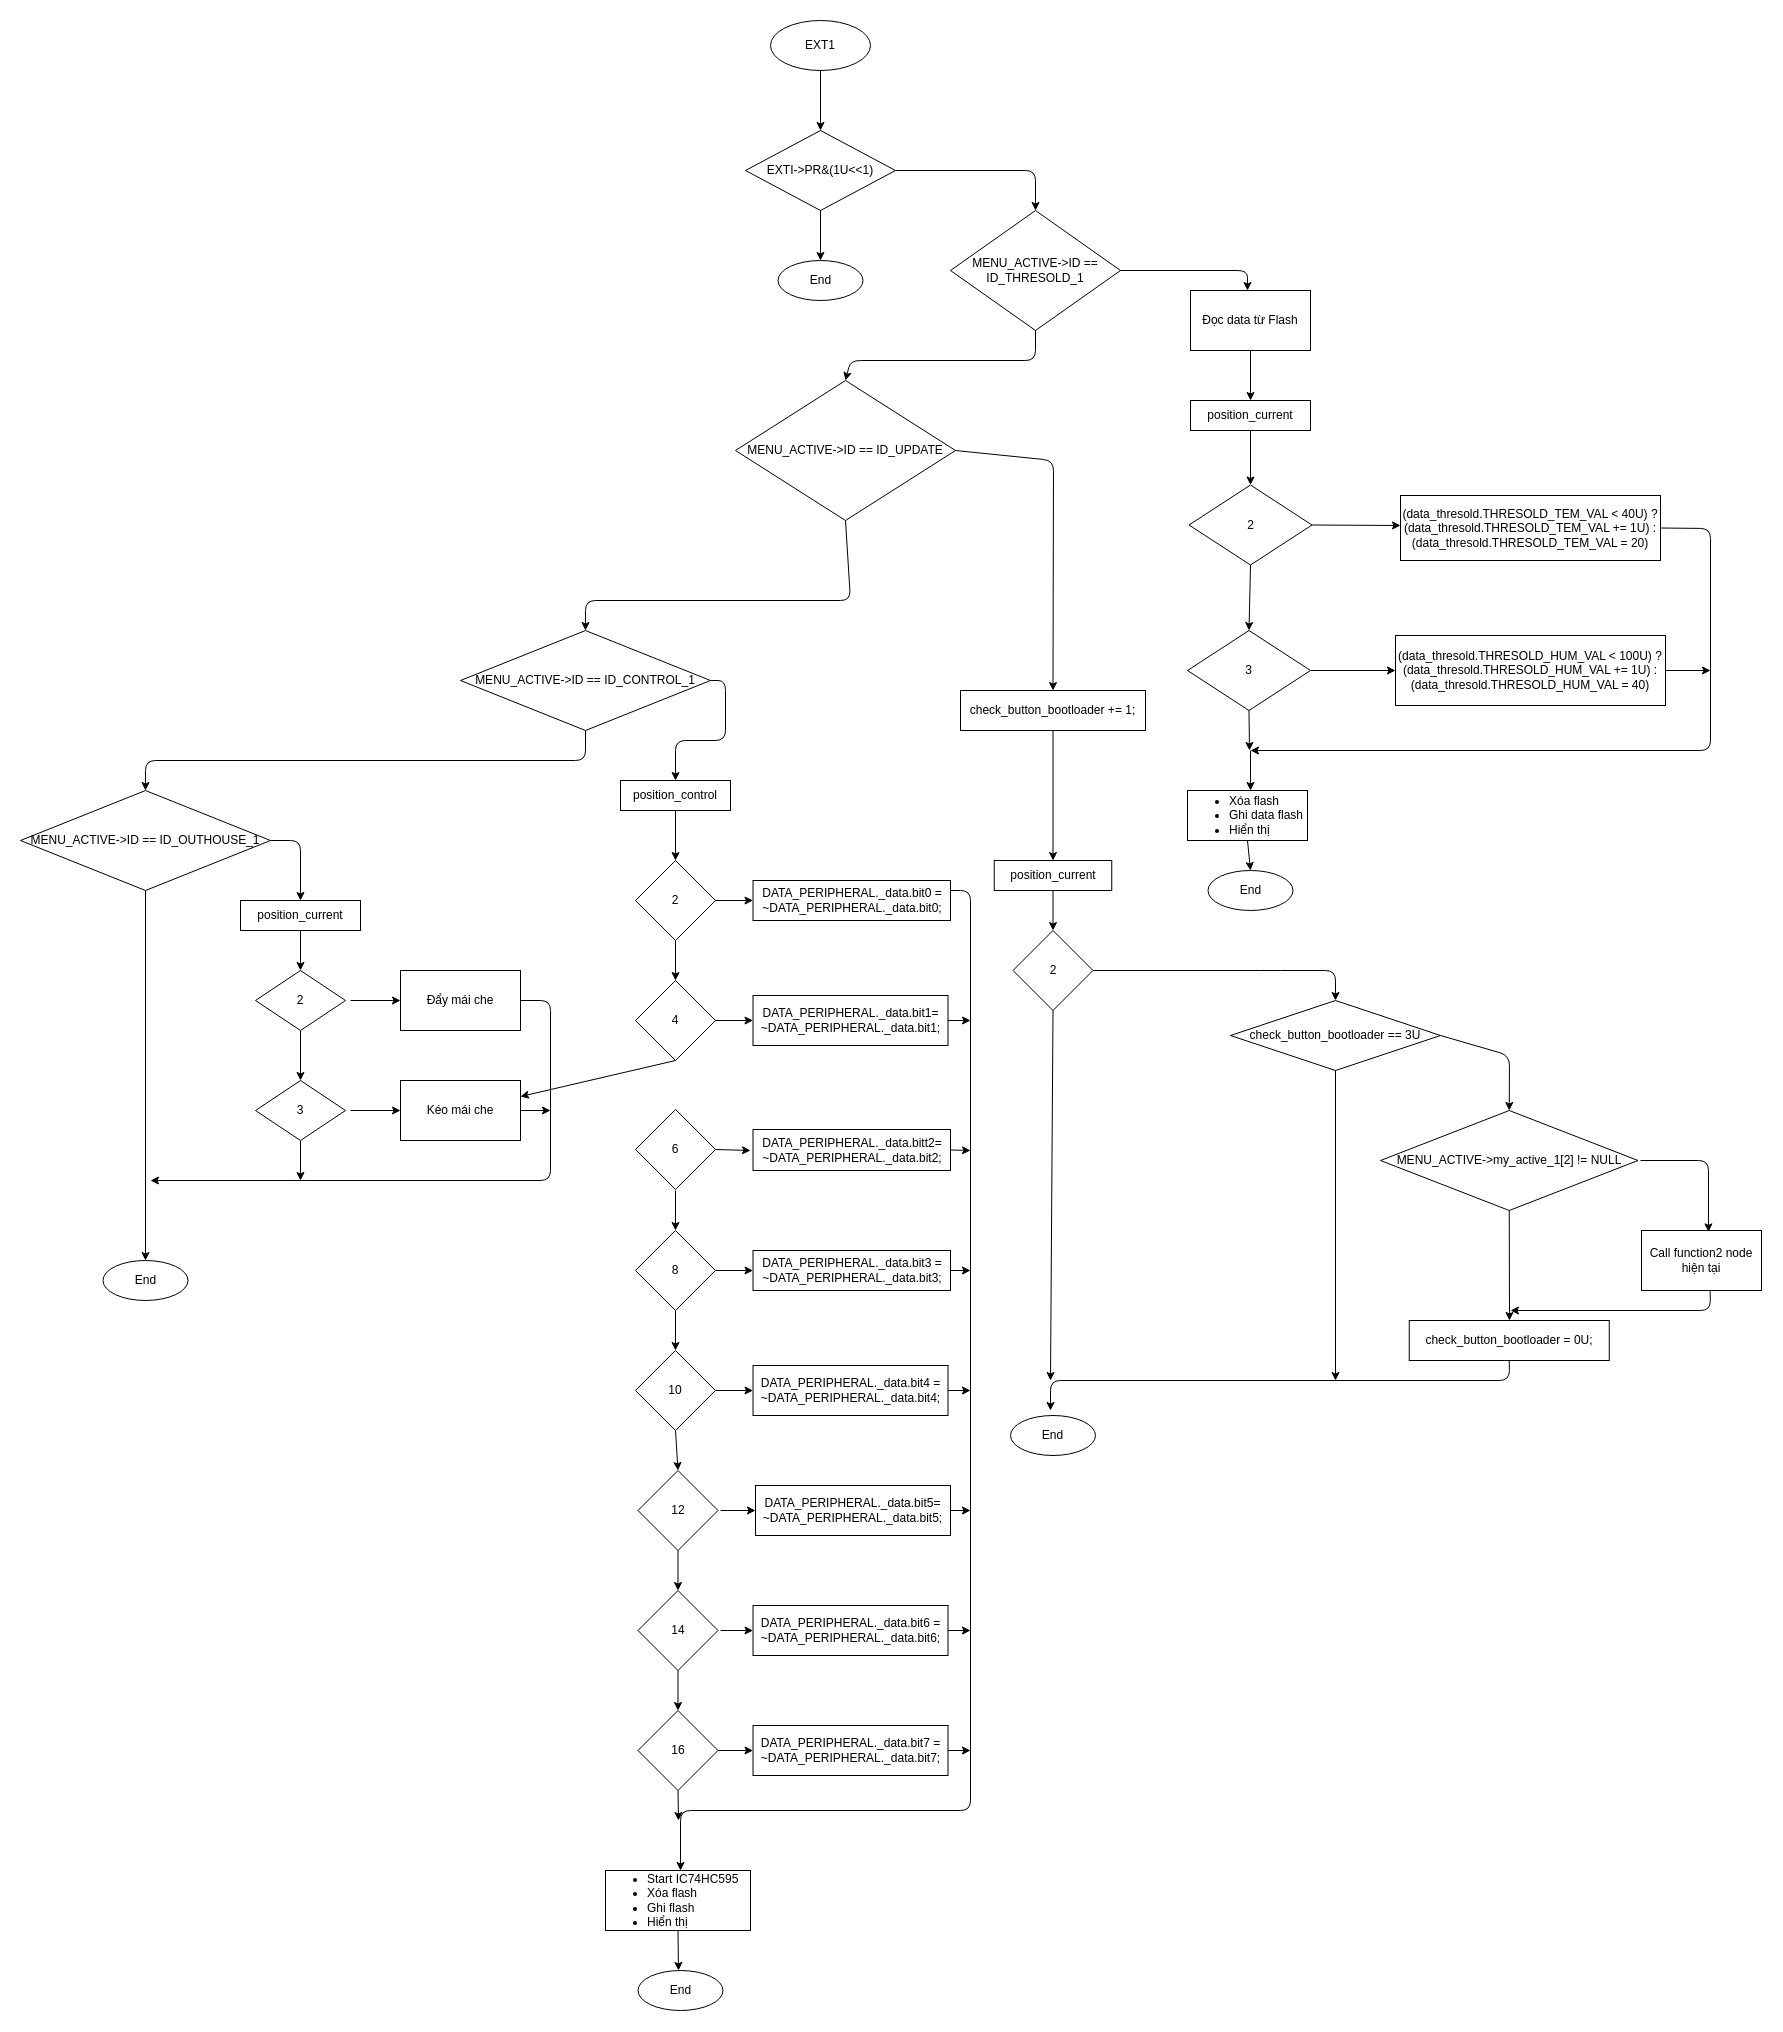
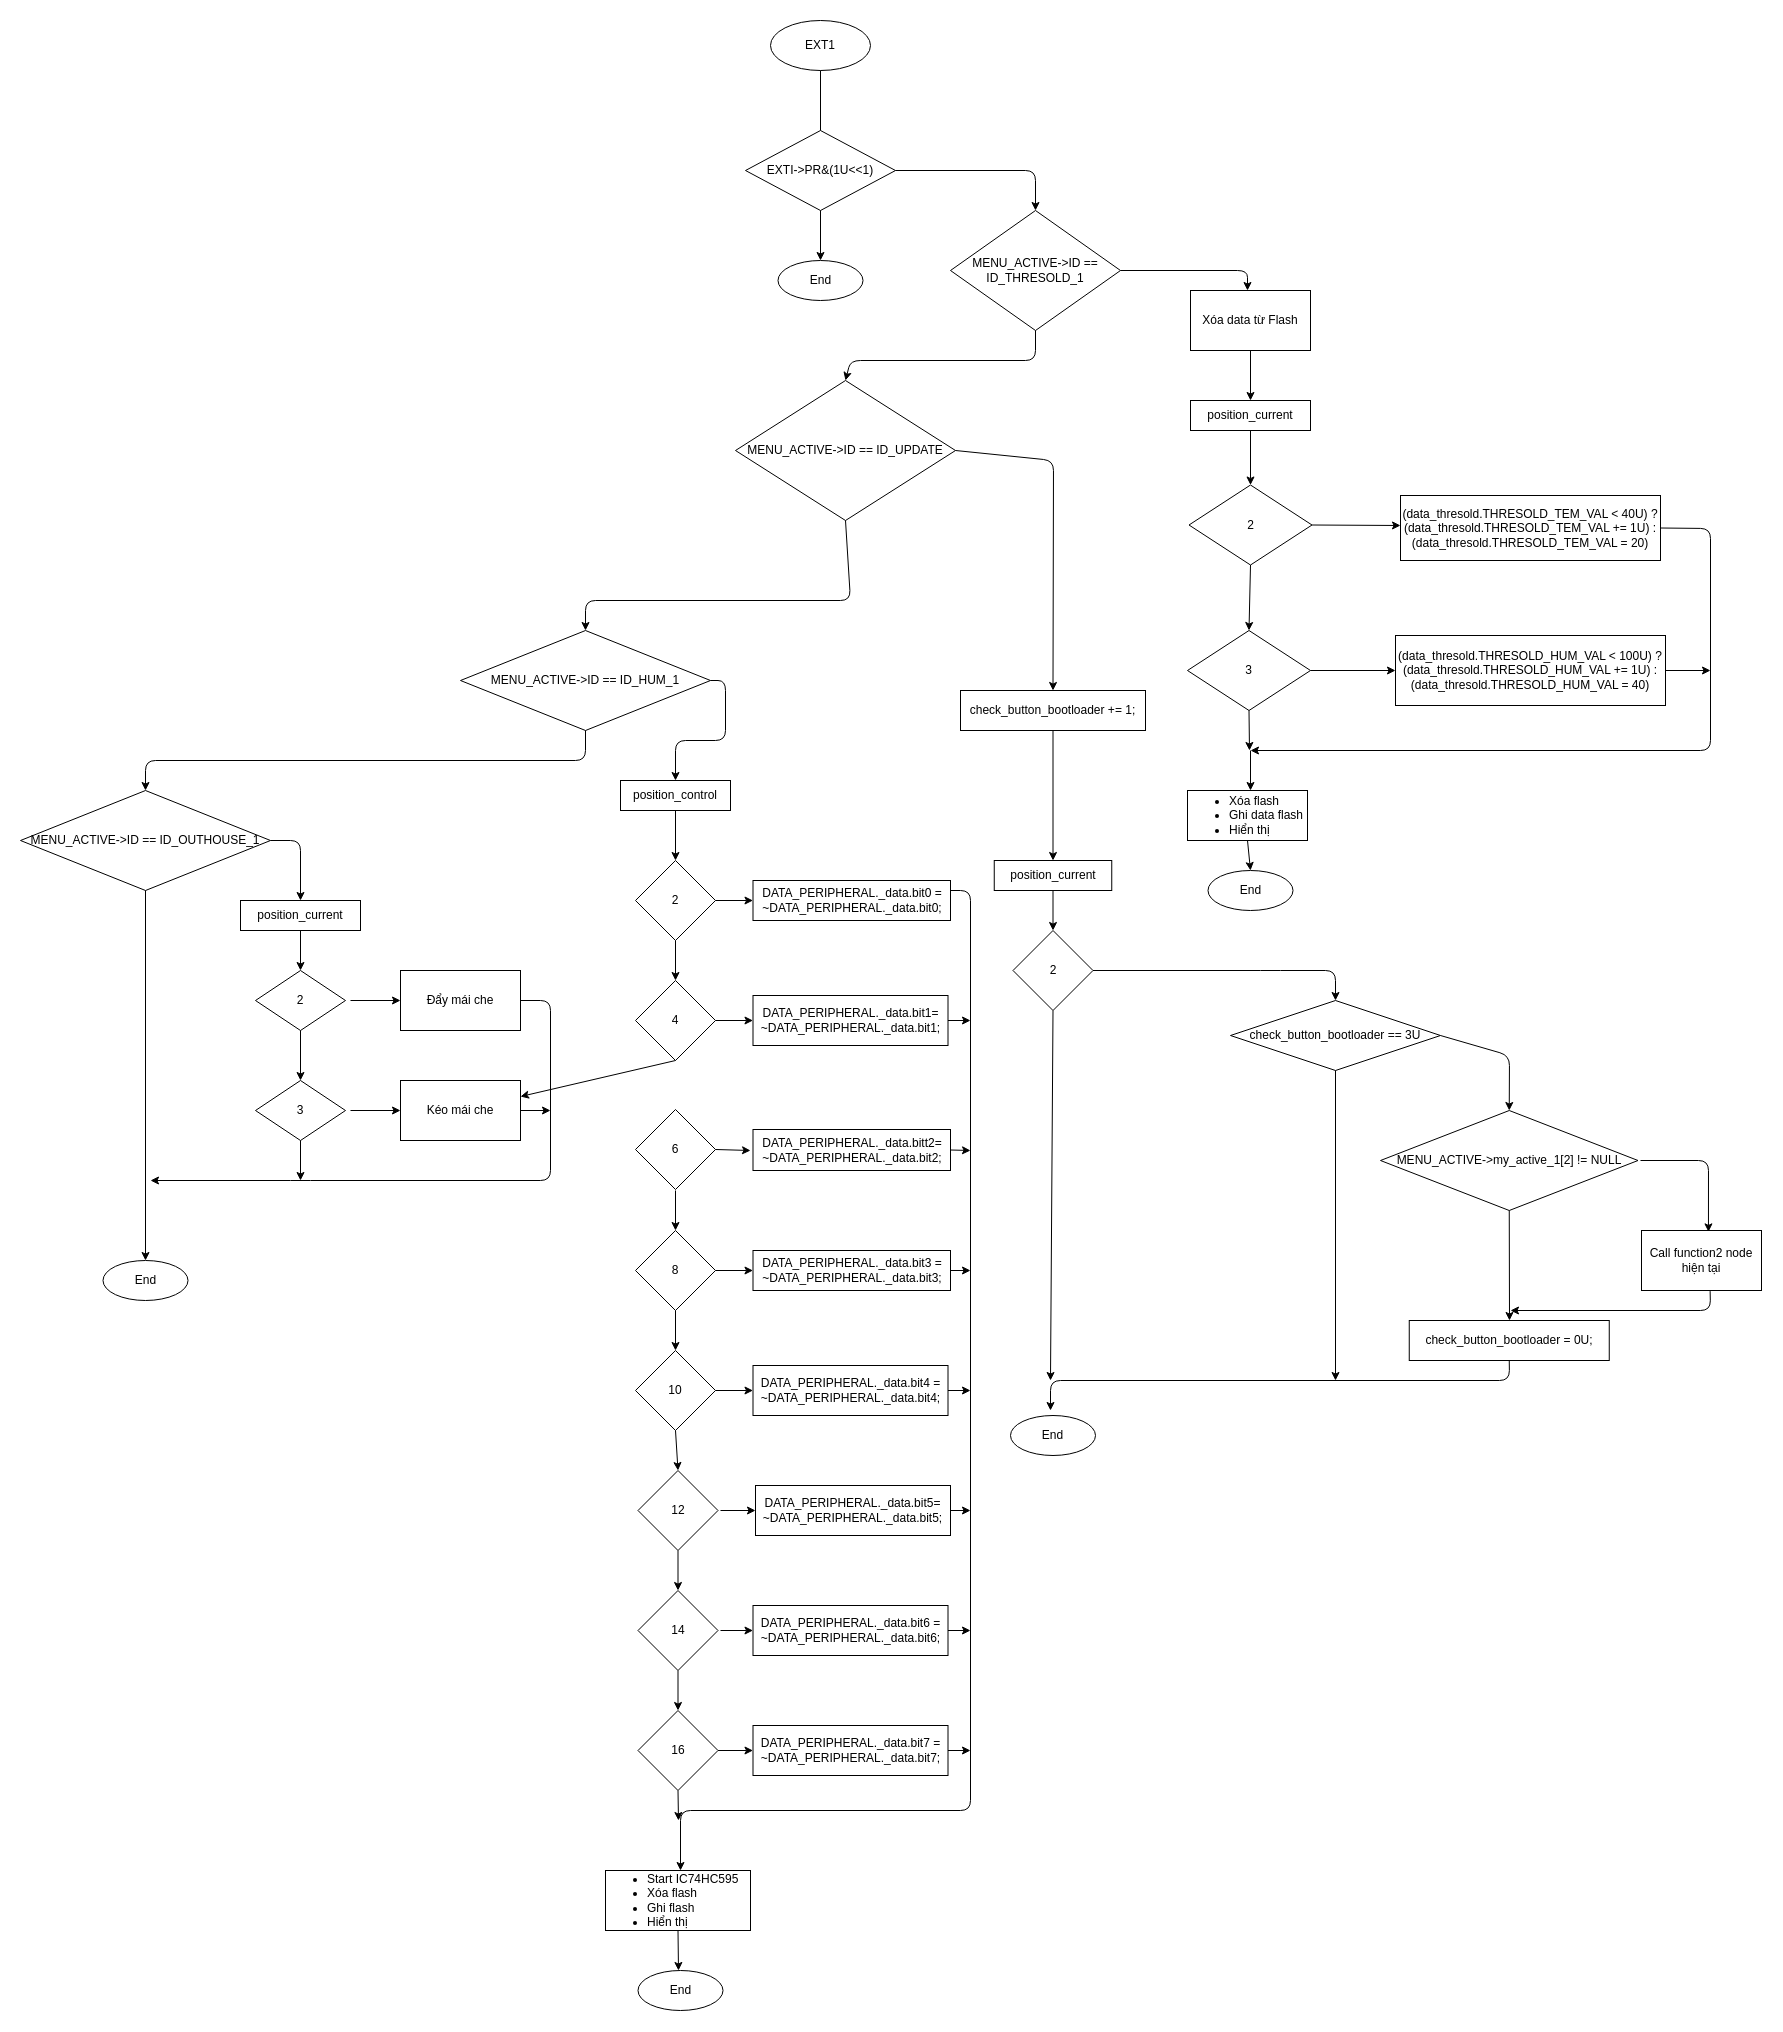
edge "EXT1" -> "EXTI->PR&(1U<<1)": arrowhead classic -> none
node "Đọc data từ Flash": label "Đọc data từ Flash" -> "Xóa data từ Flash"
node "MENU_ACTIVE->ID == ID_CONTROL_1": label "MENU_ACTIVE->ID == ID_CONTROL_1" -> "MENU_ACTIVE->ID == ID_HUM_1"
